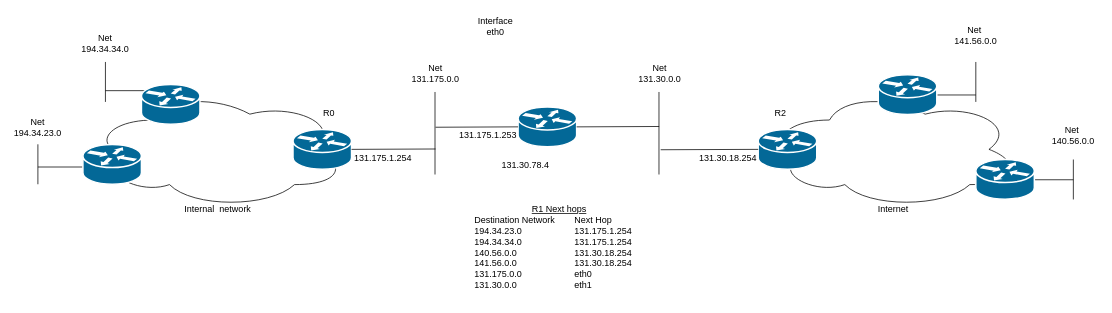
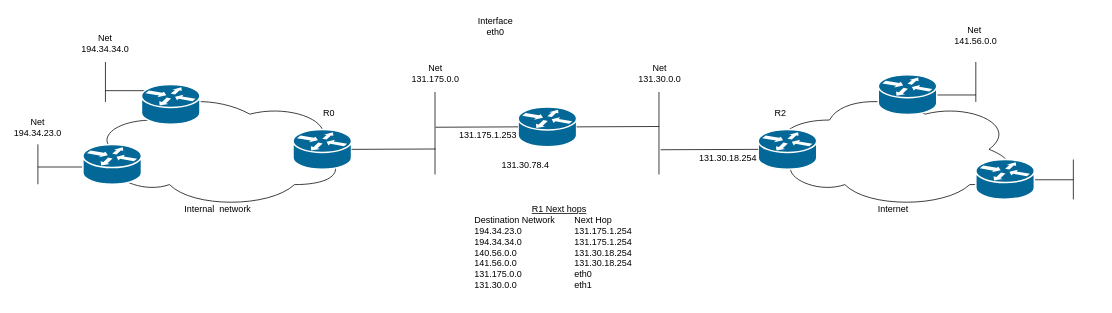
node "Net 140.56.0.0": removed
node "131.175.1.254": removed
